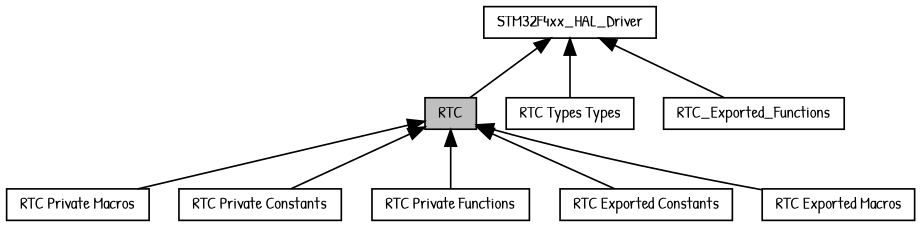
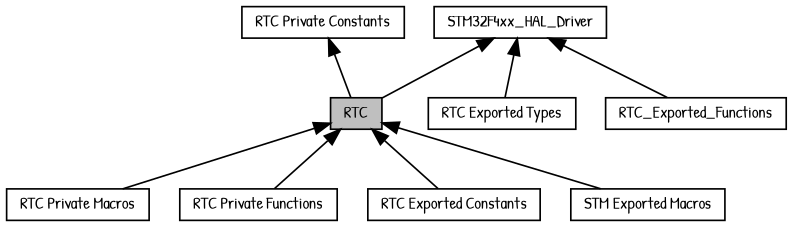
node "RTC Types Types": label "RTC Types Types" -> "RTC Exported Types"
edge "RTC Private Constants" -> "RTC": reversed
node "RTC Exported Macros": label "RTC Exported Macros" -> "STM Exported Macros"
